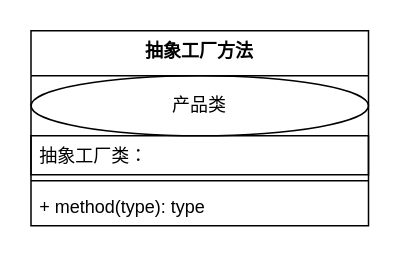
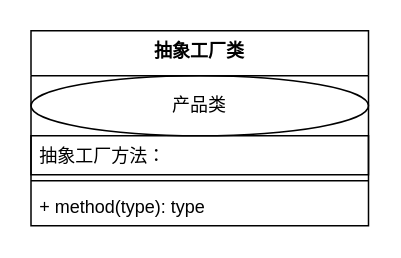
node "抽象工厂方法": label "抽象工厂方法" -> "抽象工厂类"
node "抽象工厂类：": label "抽象工厂类：" -> "抽象工厂方法："
